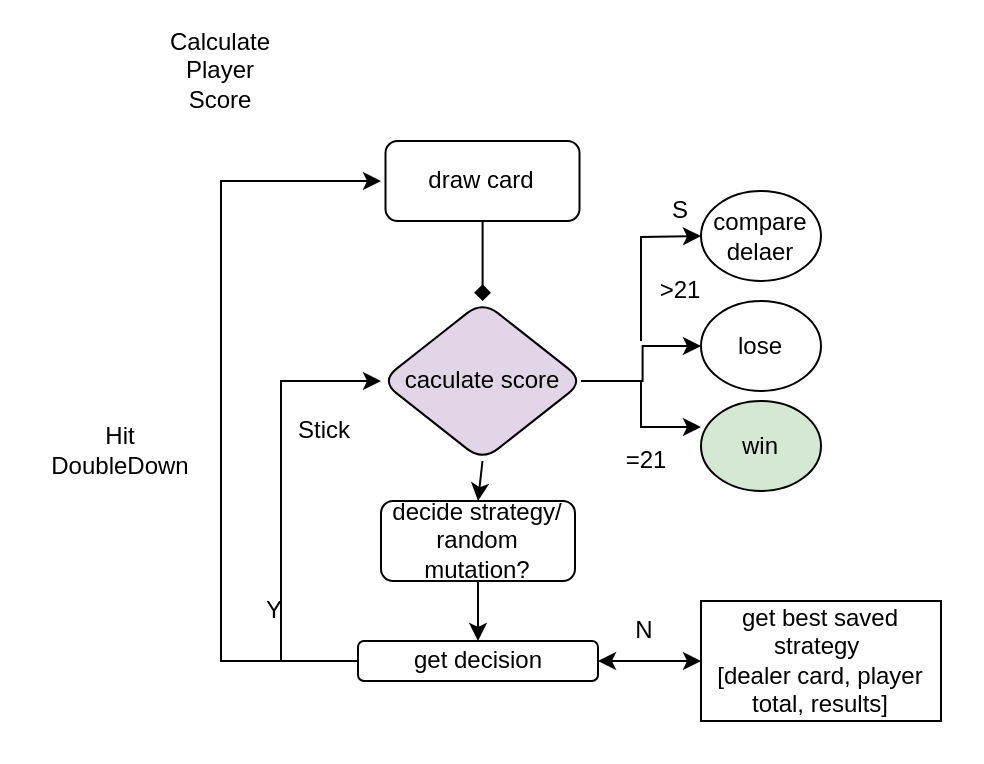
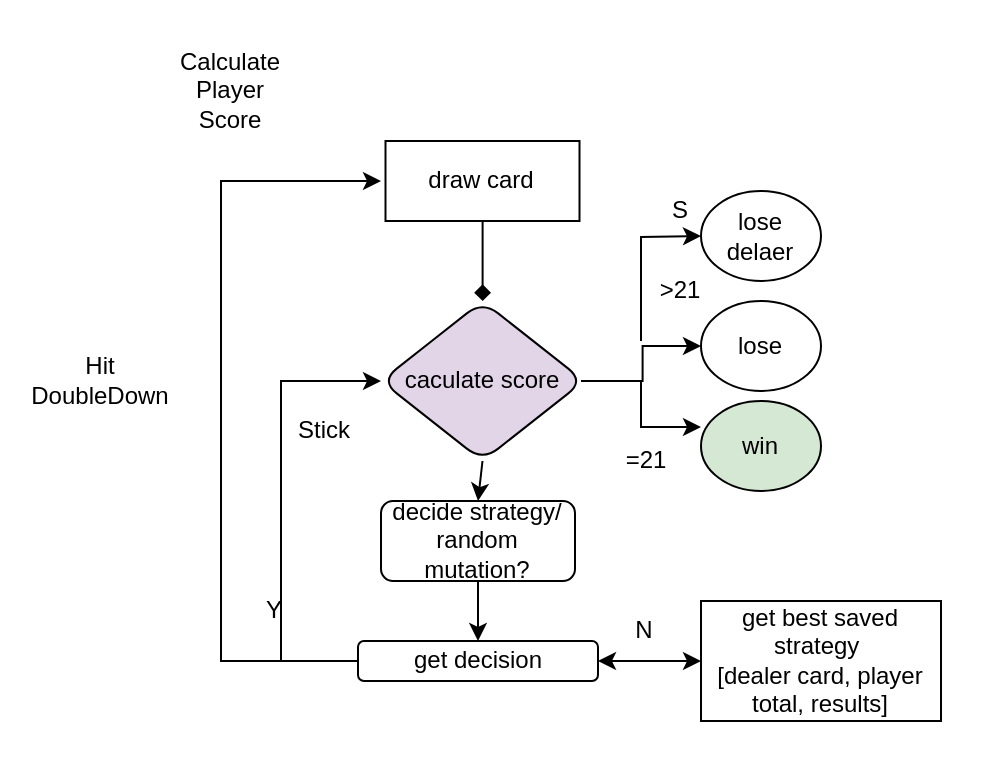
node "Calculate Player Score": moved (221, 71) -> (231, 91)
node "draw card": shape rounded rectangle -> rectangle
node "compare delaer": label "compare delaer" -> "lose delaer"
node "Hit DoubleDown": moved (121, 451) -> (101, 381)
